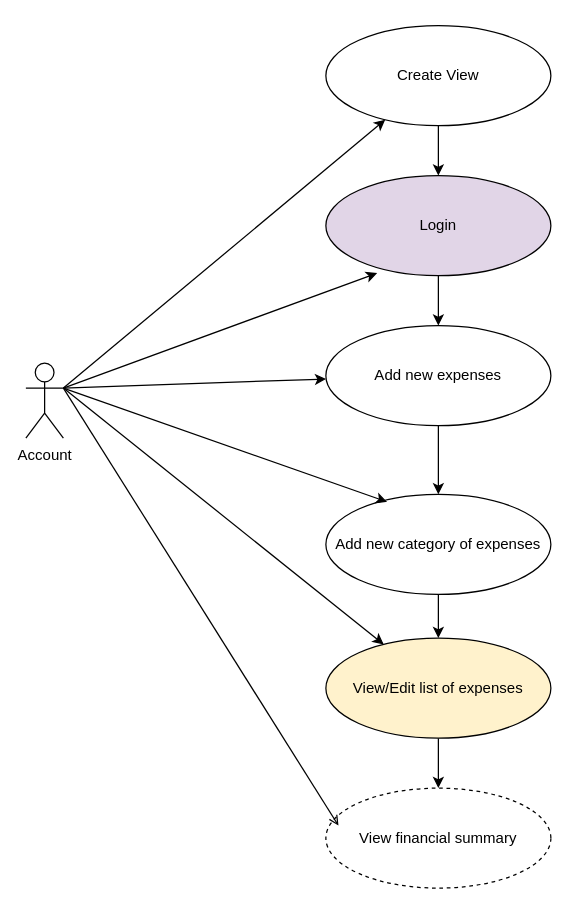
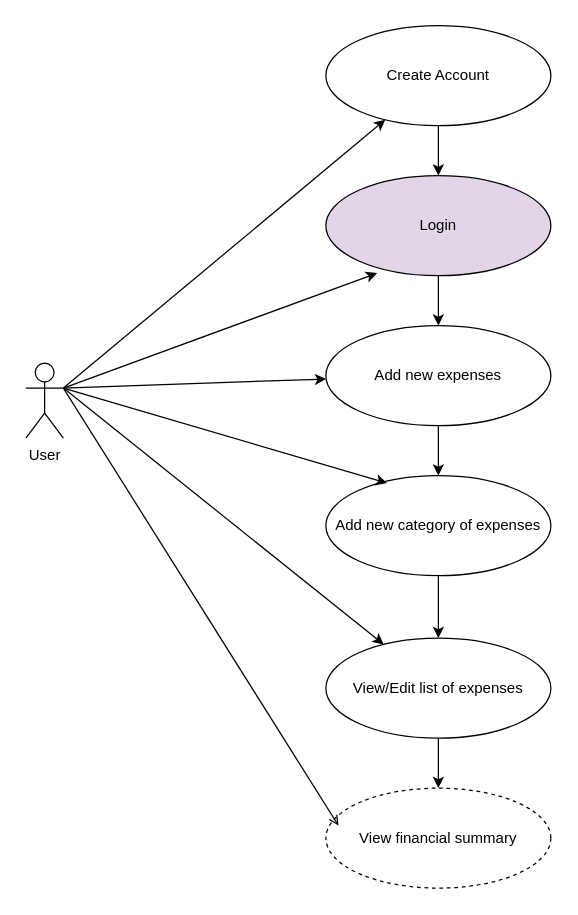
node "Create View": label "Create View" -> "Create Account"
node "Account": label "Account" -> "User"
node "Add new category of expenses": moved (438, 544) -> (438, 526)
node "View/Edit list of expenses": fillcolor #fff2cc -> #ffffff
